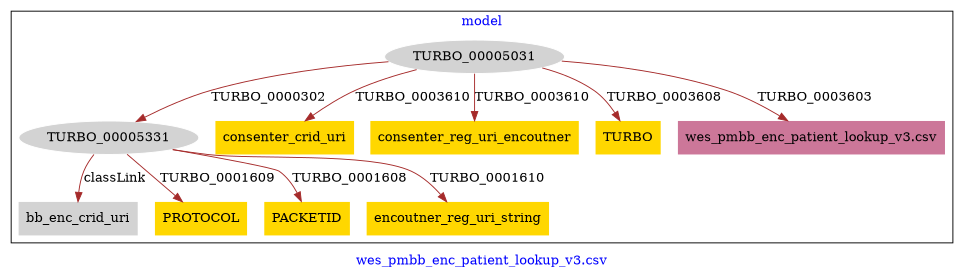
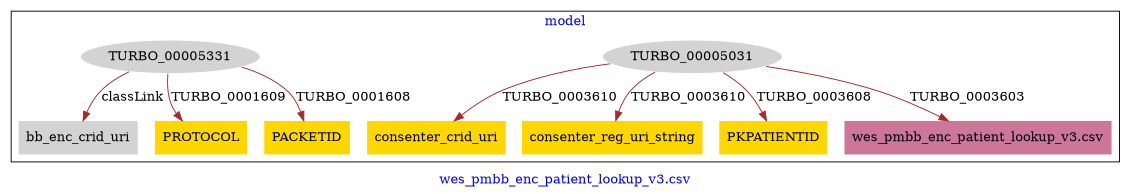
edge "TURBO_00005031" -> "TURBO_00005331": removed, label "TURBO_0000302"
node "consenter_reg_uri_encoutner": label "consenter_reg_uri_encoutner" -> "consenter_reg_uri_string"
node "TURBO": label "TURBO" -> "PKPATIENTID"
node "encoutner_reg_uri_string": removed
